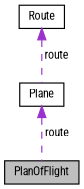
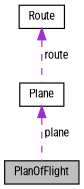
edge "PlanOfFlight" -> "Plane": label " route" -> " plane"
